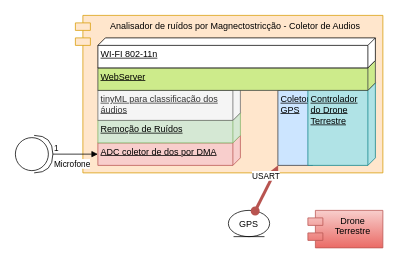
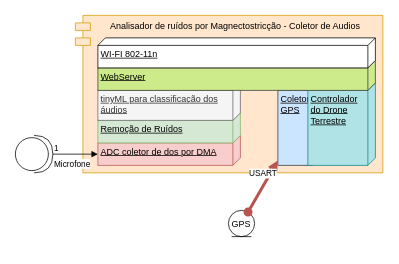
node "GPS": size 41x26 -> 26x26
node "Drone Terrestre": removed
